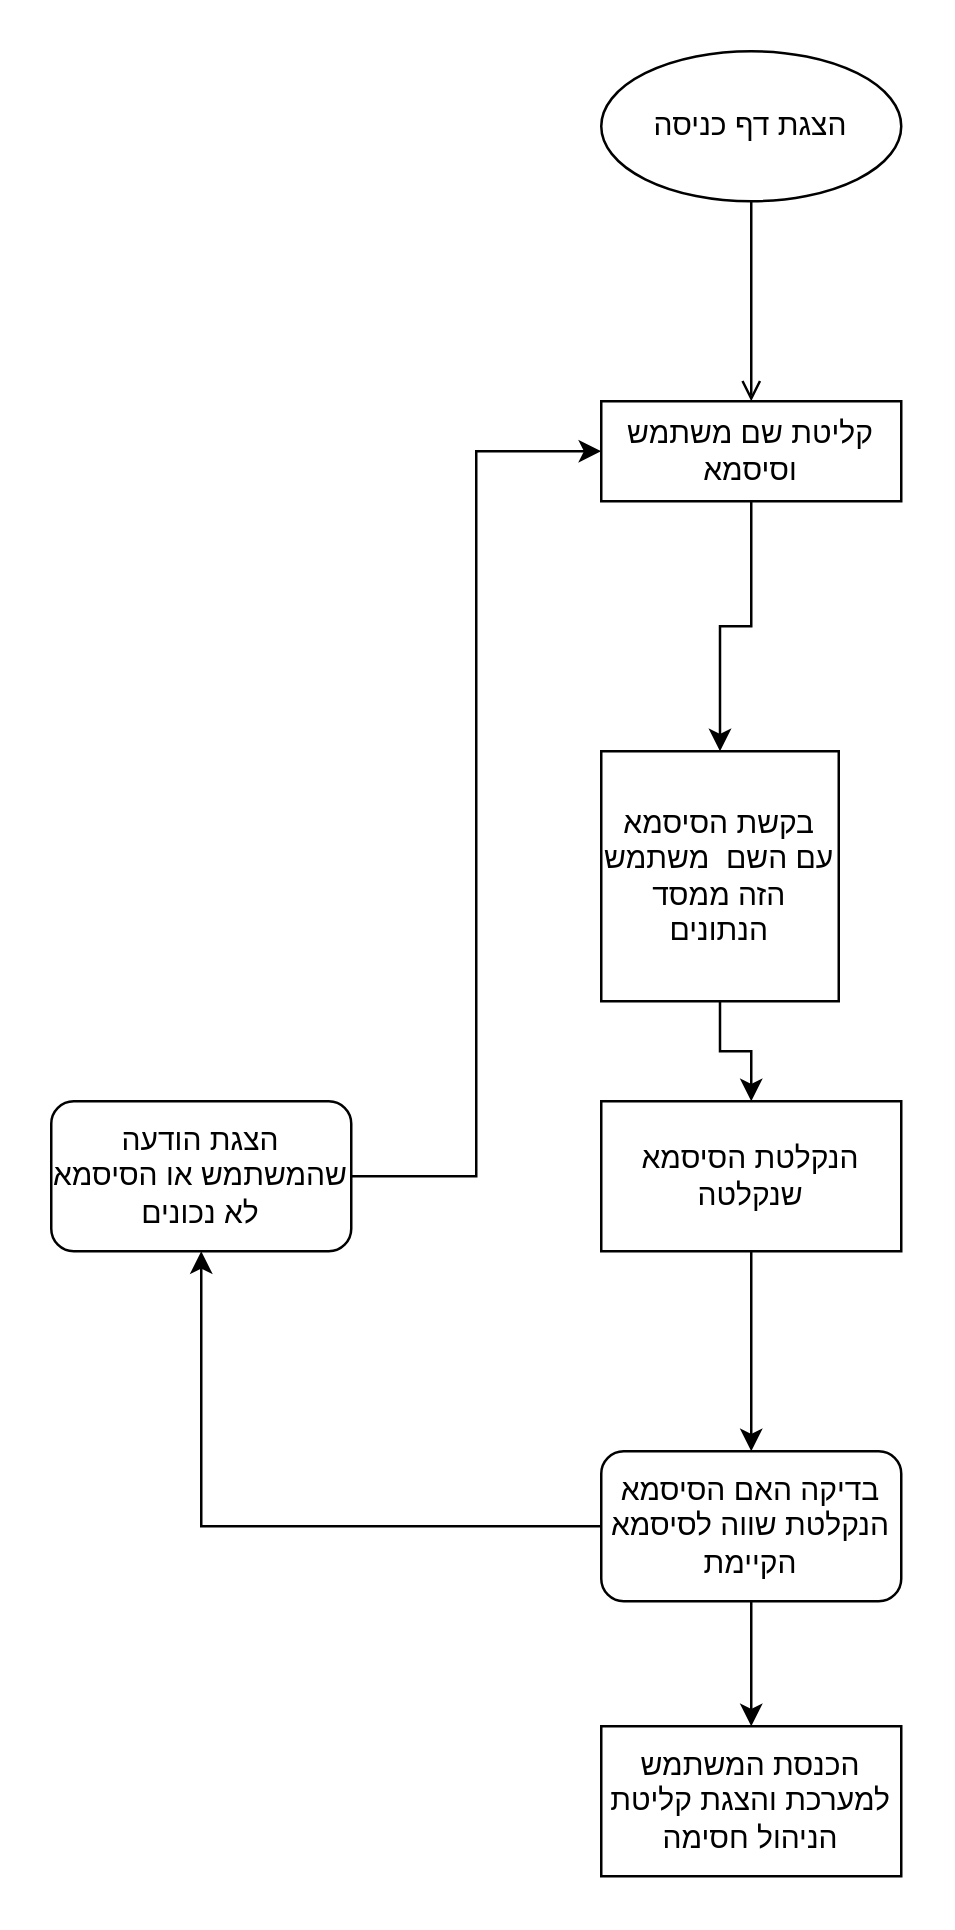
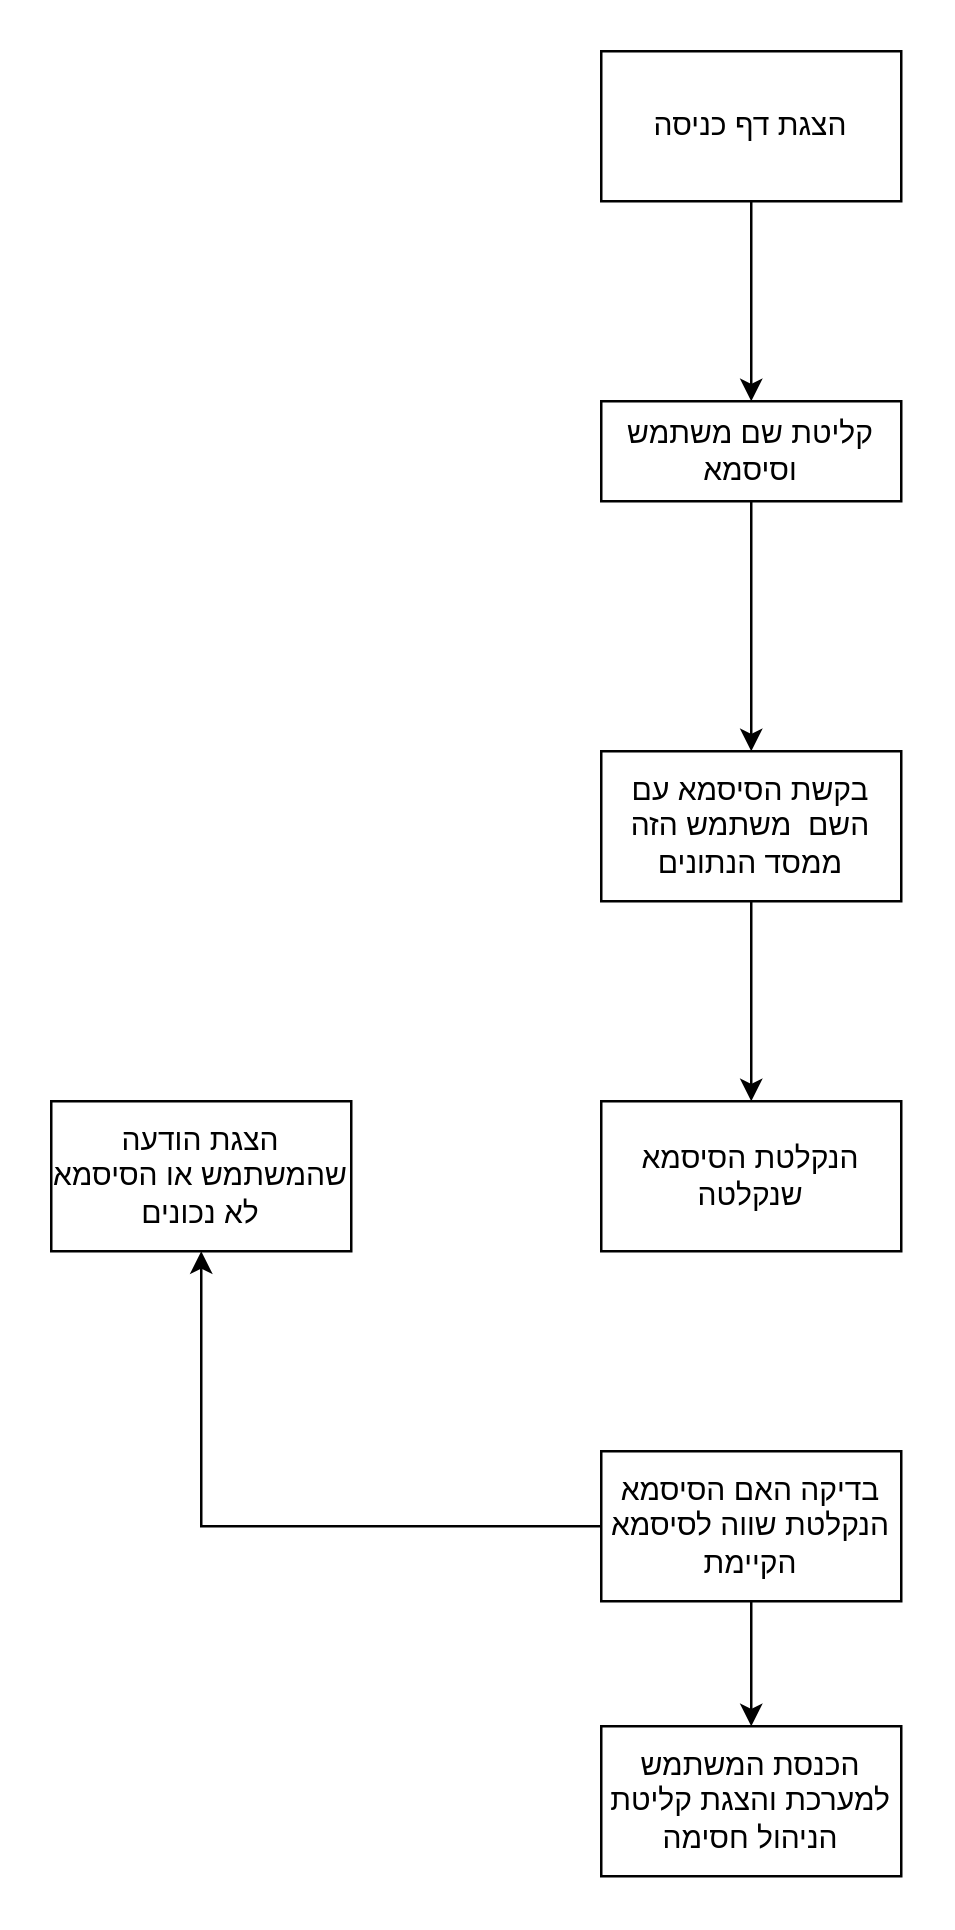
node "הצגת דף כניסה": shape ellipse -> rectangle
edge "הצגת דף כניסה" -> "קליטת שם משתמש וסיסמא": arrowhead open -> classic
edge "הצגת הודעה שהמשתמש או הסיסמא לא נכונים" -> "קליטת שם משתמש וסיסמא": removed
node "בקשת הסיסמא עם השם משתמש הזה ממסד הנתונים": size 238x250 -> 300x150
node "הצגת הודעה שהמשתמש או הסיסמא לא נכונים": shape rounded rectangle -> rectangle
edge "הנקלטת הסיסמא שנקלטה" -> "בדיקה האם הסיסמא הנקלטת שווה לסיסמא הקיימת": removed
node "בדיקה האם הסיסמא הנקלטת שווה לסיסמא הקיימת": shape rounded rectangle -> rectangle
